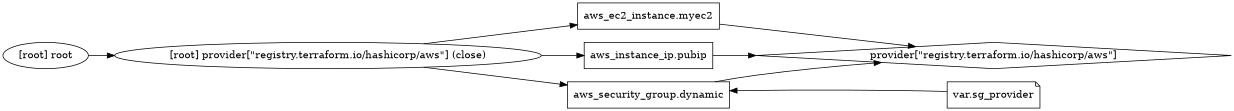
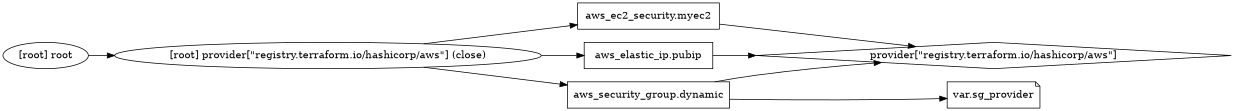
node "aws_ec2_instance.myec2": label "aws_ec2_instance.myec2" -> "aws_ec2_security.myec2"
node "aws_instance_ip.pubip": label "aws_instance_ip.pubip" -> "aws_elastic_ip.pubip"
edge "var.sg_provider" -> "aws_security_group.dynamic": reversed
